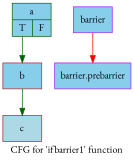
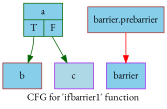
edge "barrier" -> "barrier.prebarrier": reversed
node "barrier.prebarrier": color purple -> brown
edge "b" -> "c": now "a" -> "c"
node "c": color brown -> purple
